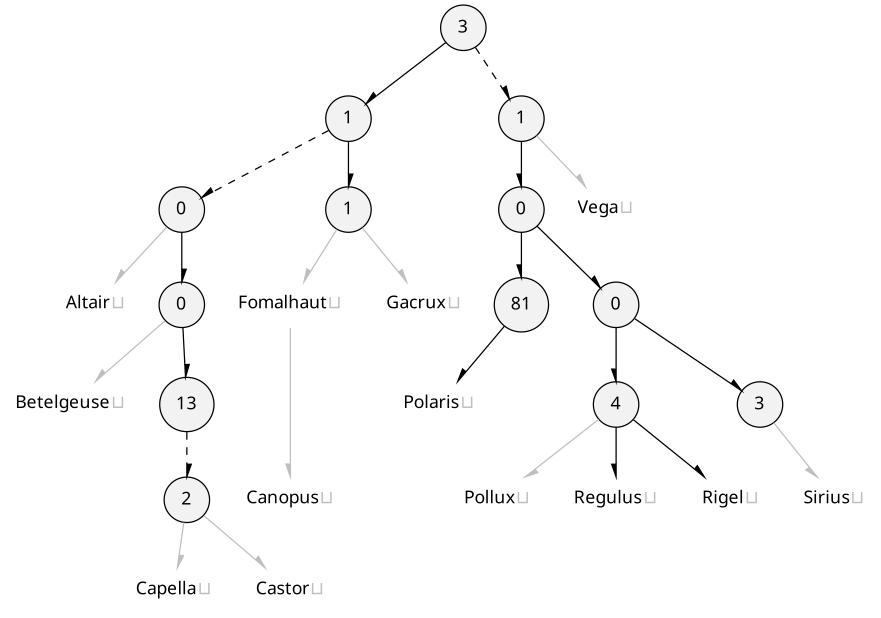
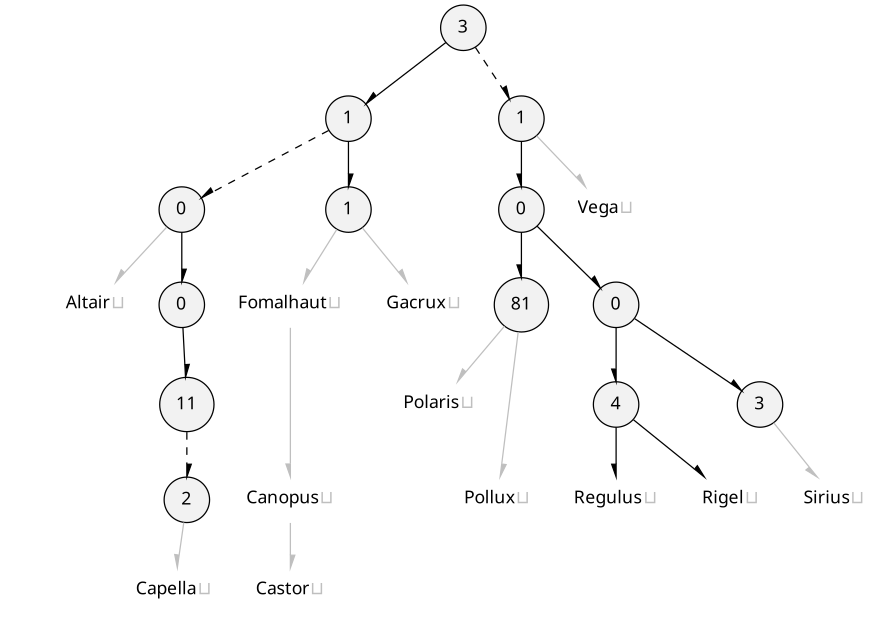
edge "81" -> "Polaris": color black -> Gray75
node "Betelgeuse": removed
node "13": label "13" -> "11"
edge "4" -> "Pollux": now "81" -> "Pollux"
edge "2" -> "Castor": now "Canopus" -> "Castor"
edge "2" -> "Capella": arrowhead lnormal -> rnormal
